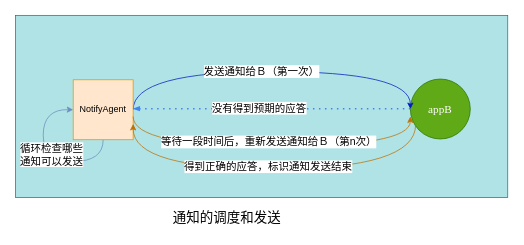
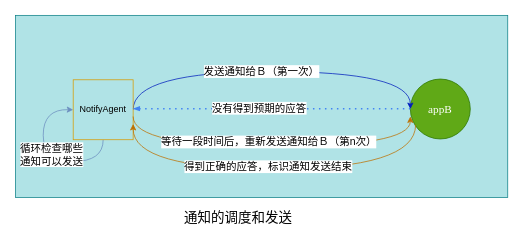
node "NotifyAgent": fillcolor #ffe6cc -> #b0e3e6
node "通知的调度和发送": moved (227, 218) -> (238, 218)
